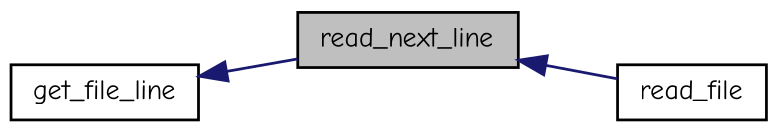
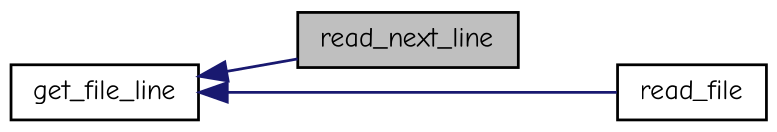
edge "read_file" -> "read_next_line": now "read_file" -> "get_file_line"
